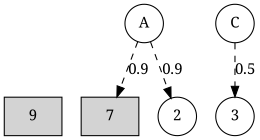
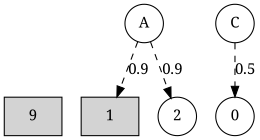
node "7": label "7" -> "1"
node "3": label "3" -> "0"
